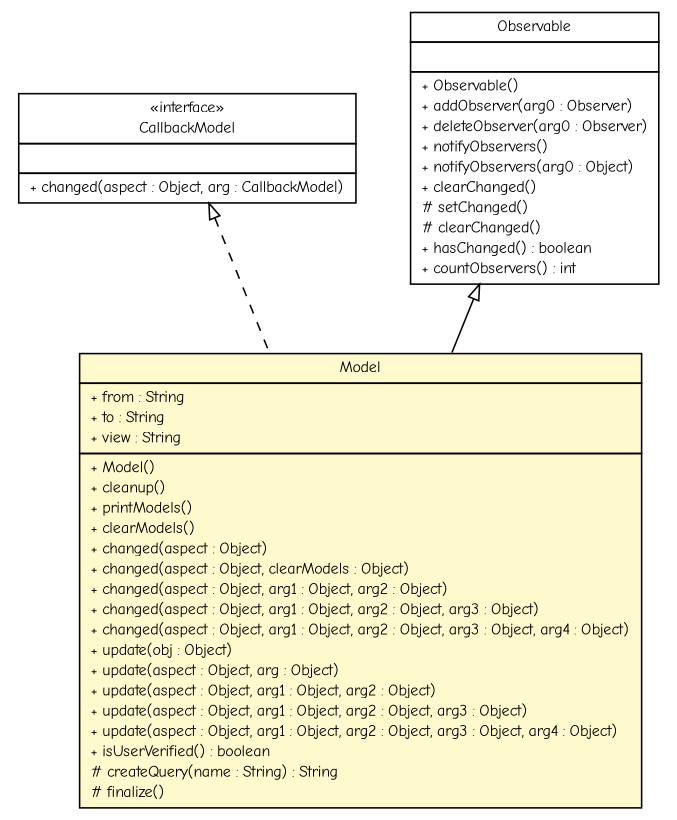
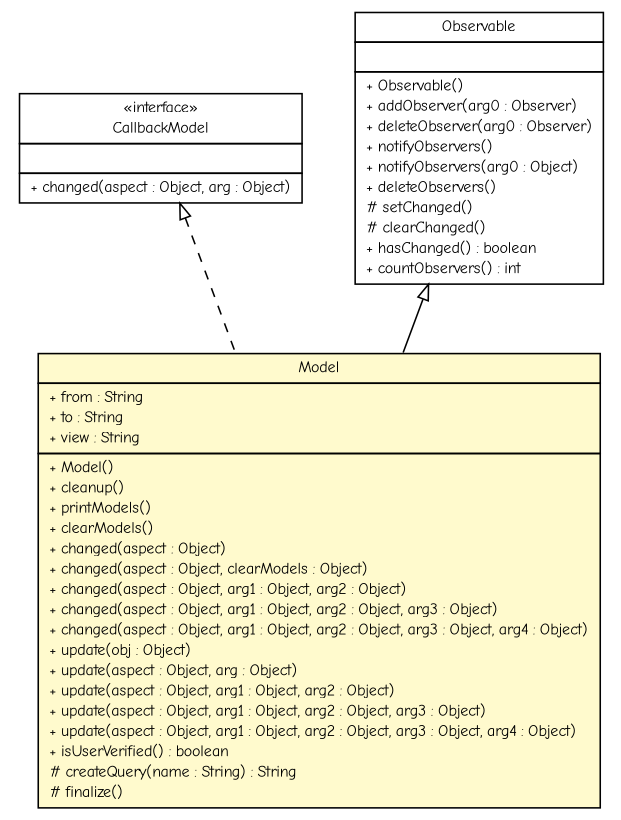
node "CallbackModel": text "+ changed(aspect : Object, arg : CallbackModel)" -> "+ changed(aspect : Object, arg : Object)"
node "Observable": text "+ clearChanged()" -> "+ deleteObservers()"
